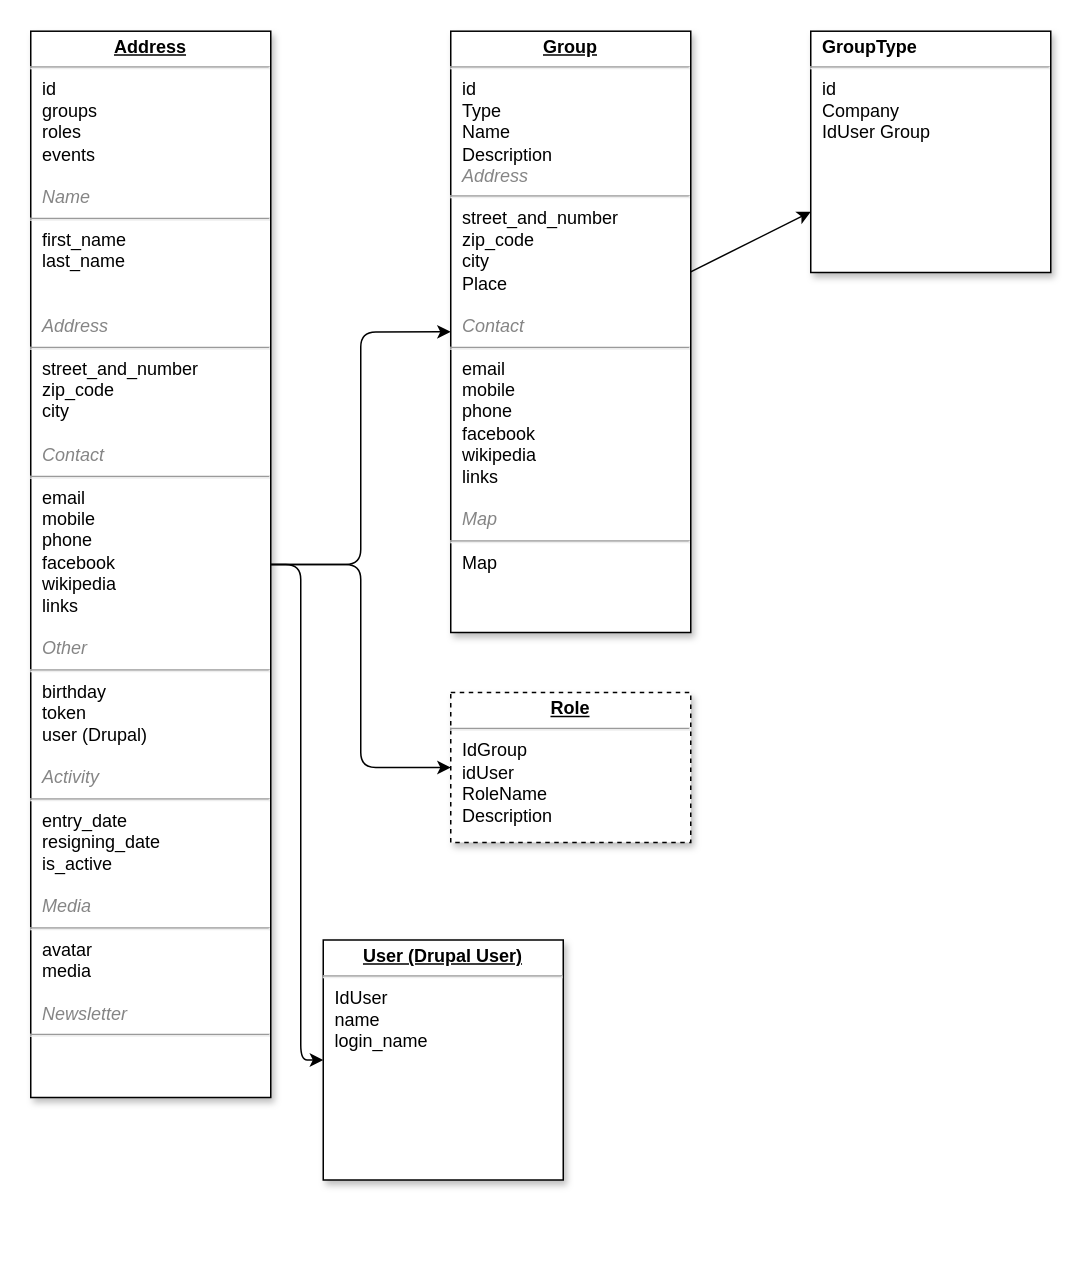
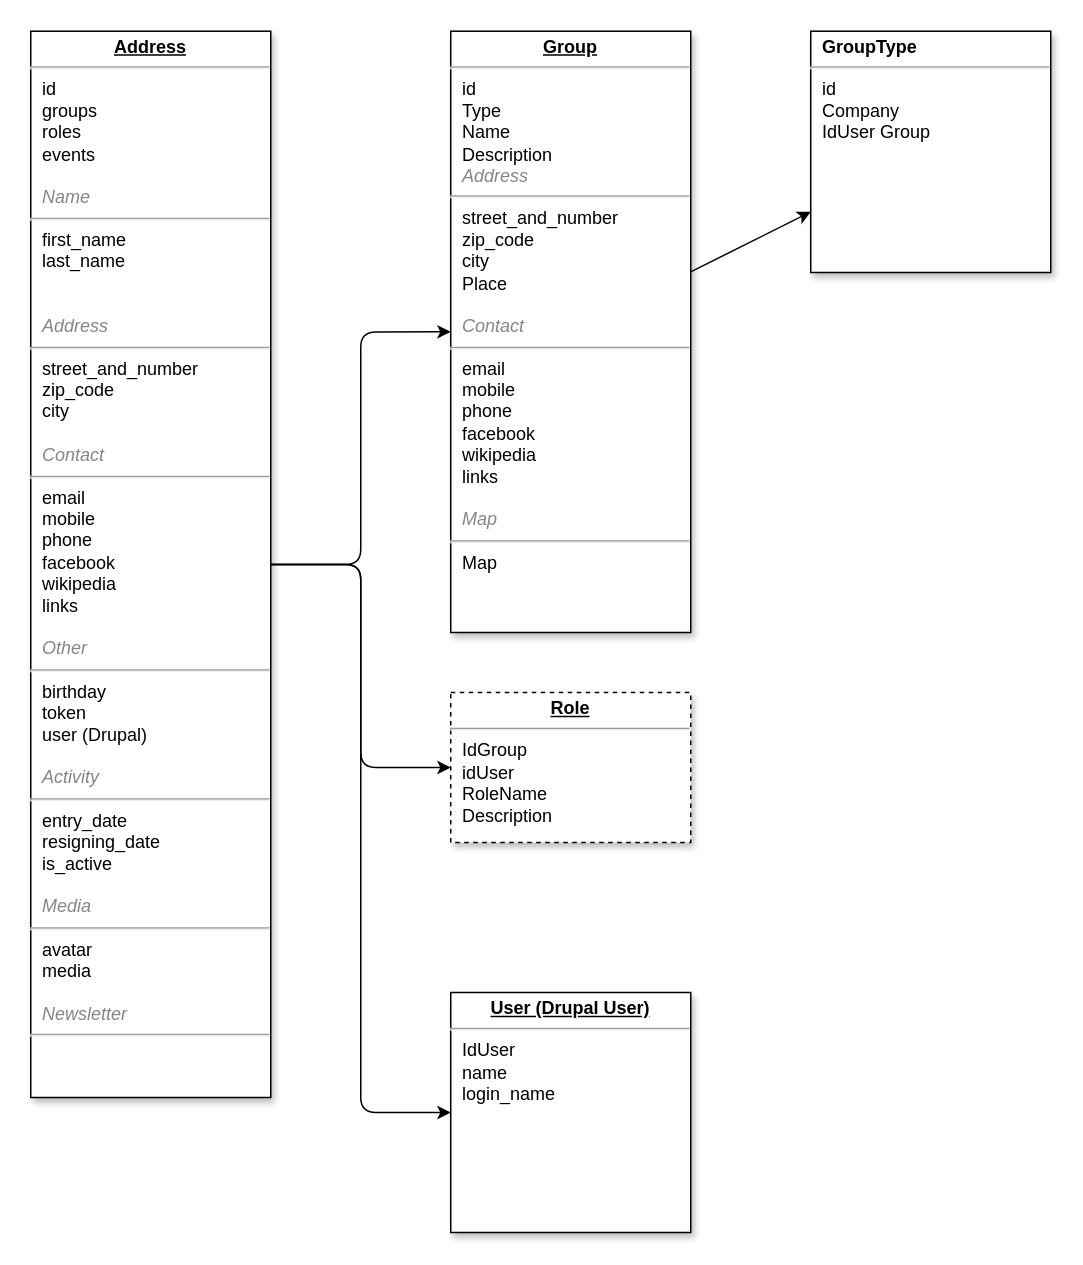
node "User (Drupal User) IdUser name login_name": moved (443, 1060) -> (571, 1112)
